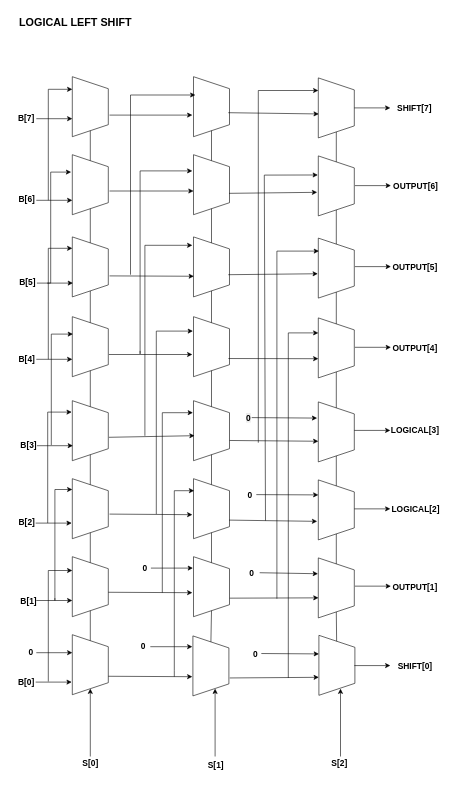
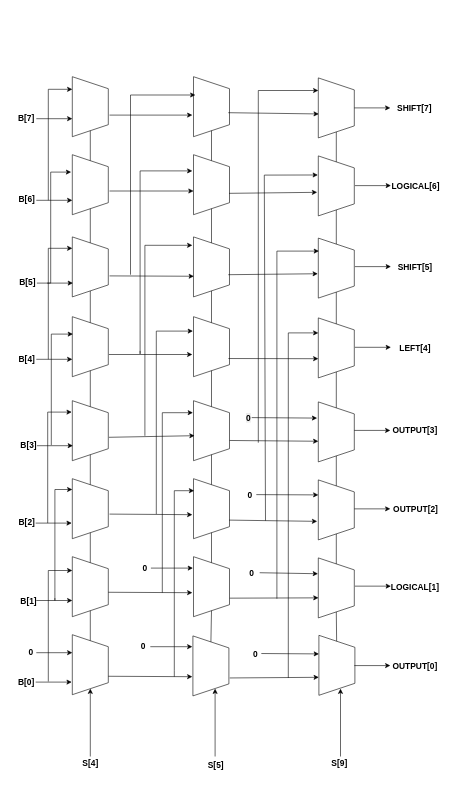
node "LOGICAL LEFT SHIFT": removed
node "OUTPUT[6]": label "OUTPUT[6]" -> "LOGICAL[6]"
node "OUTPUT[5]": label "OUTPUT[5]" -> "SHIFT[5]"
node "OUTPUT[4]": label "OUTPUT[4]" -> "LEFT[4]"
node "LOGICAL[3]": label "LOGICAL[3]" -> "OUTPUT[3]"
node "LOGICAL[2]": label "LOGICAL[2]" -> "OUTPUT[2]"
node "OUTPUT[1]": label "OUTPUT[1]" -> "LOGICAL[1]"
node "SHIFT[0]": label "SHIFT[0]" -> "OUTPUT[0]"
node "S[0]": label "S[0]" -> "S[4]"
node "S[2]": label "S[2]" -> "S[9]"
node "S[1]": label "S[1]" -> "S[5]"
